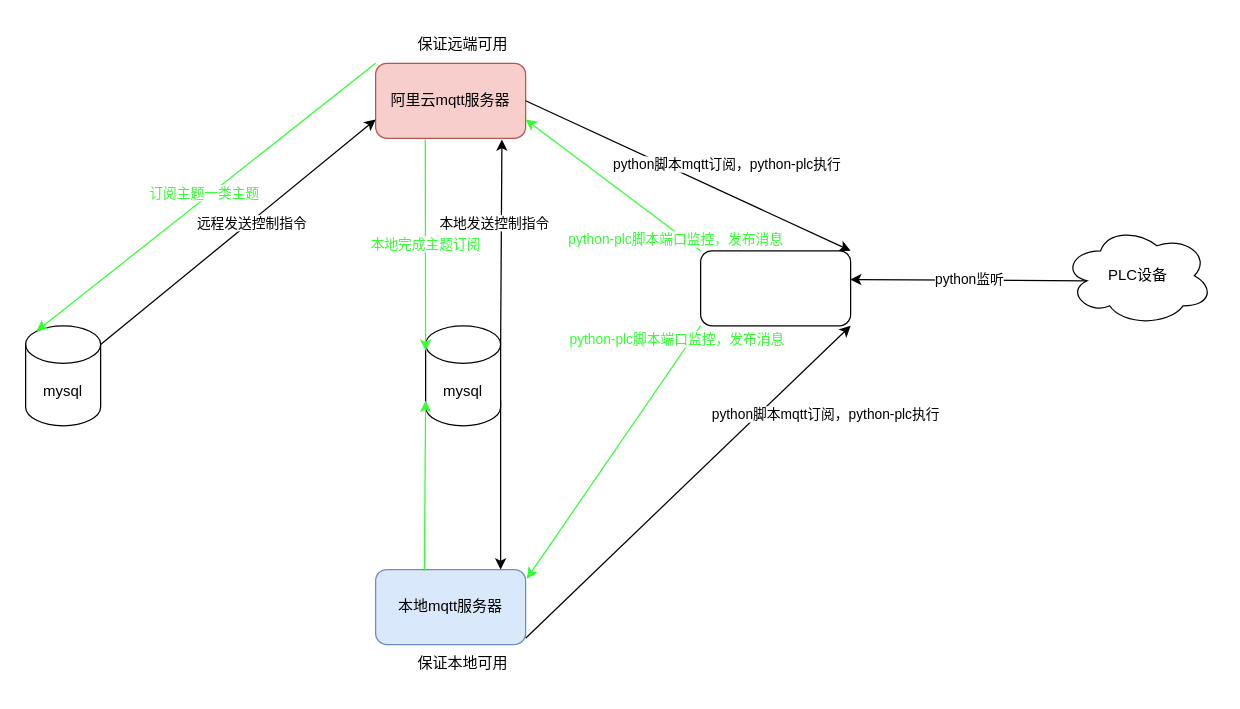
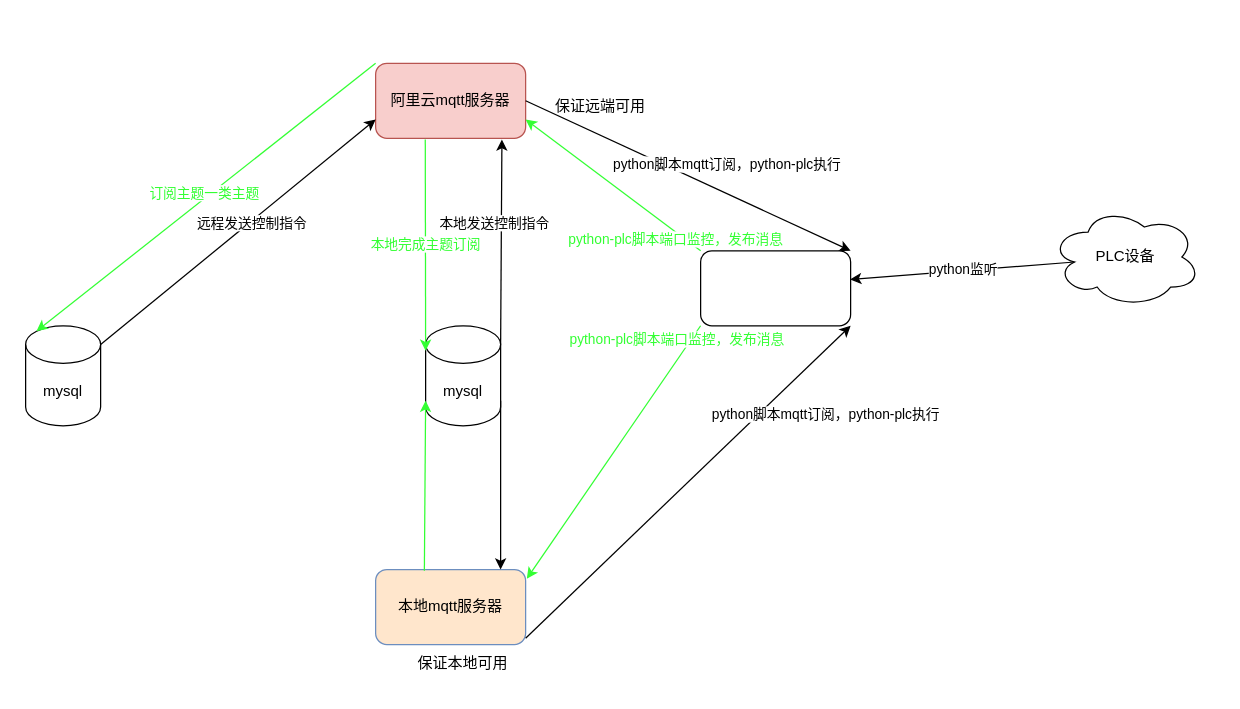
node "保证远端可用": moved (463, 44) -> (601, 107)
node "PLC设备": moved (1138, 276) -> (1126, 257)
node "本地mqtt服务器": fillcolor #dae8fc -> #ffe6cc
